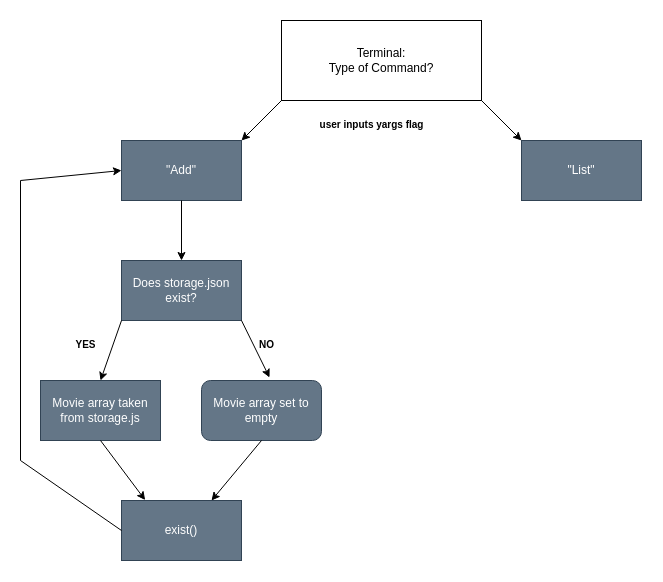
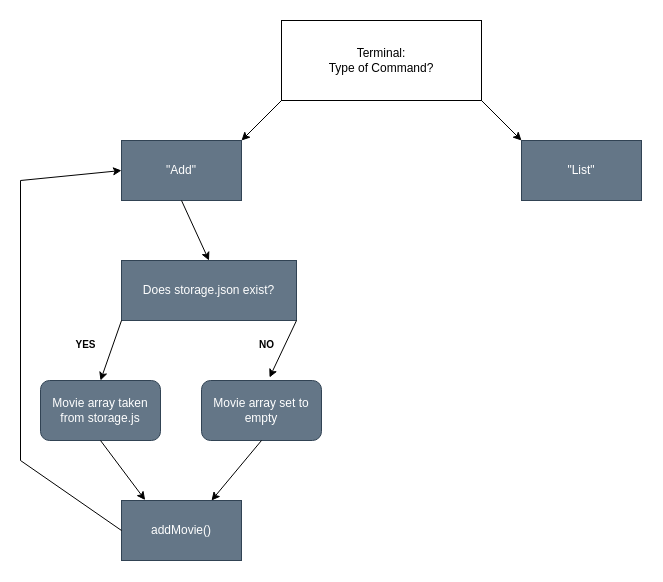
node "user inputs yargs flag": removed
node "Does storage.json exist?": size 120x60 -> 175x60
node "Movie array taken from storage.js": shape rectangle -> rounded rectangle
node "exist()": label "exist()" -> "addMovie()"
